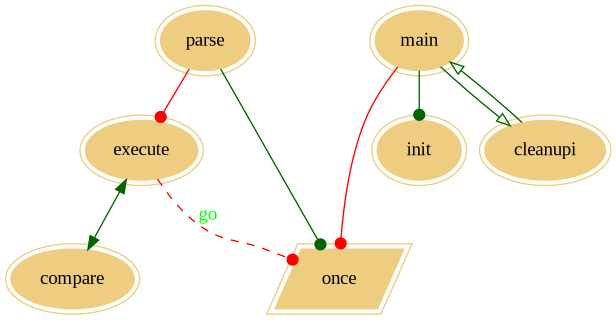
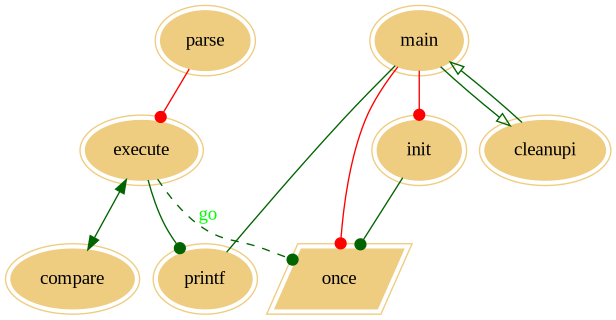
edge "main" -> "init": color darkgreen -> red
edge "parse" -> "once": now "init" -> "once"
edge "execute" -> "once": color red -> darkgreen
node "printf": added
